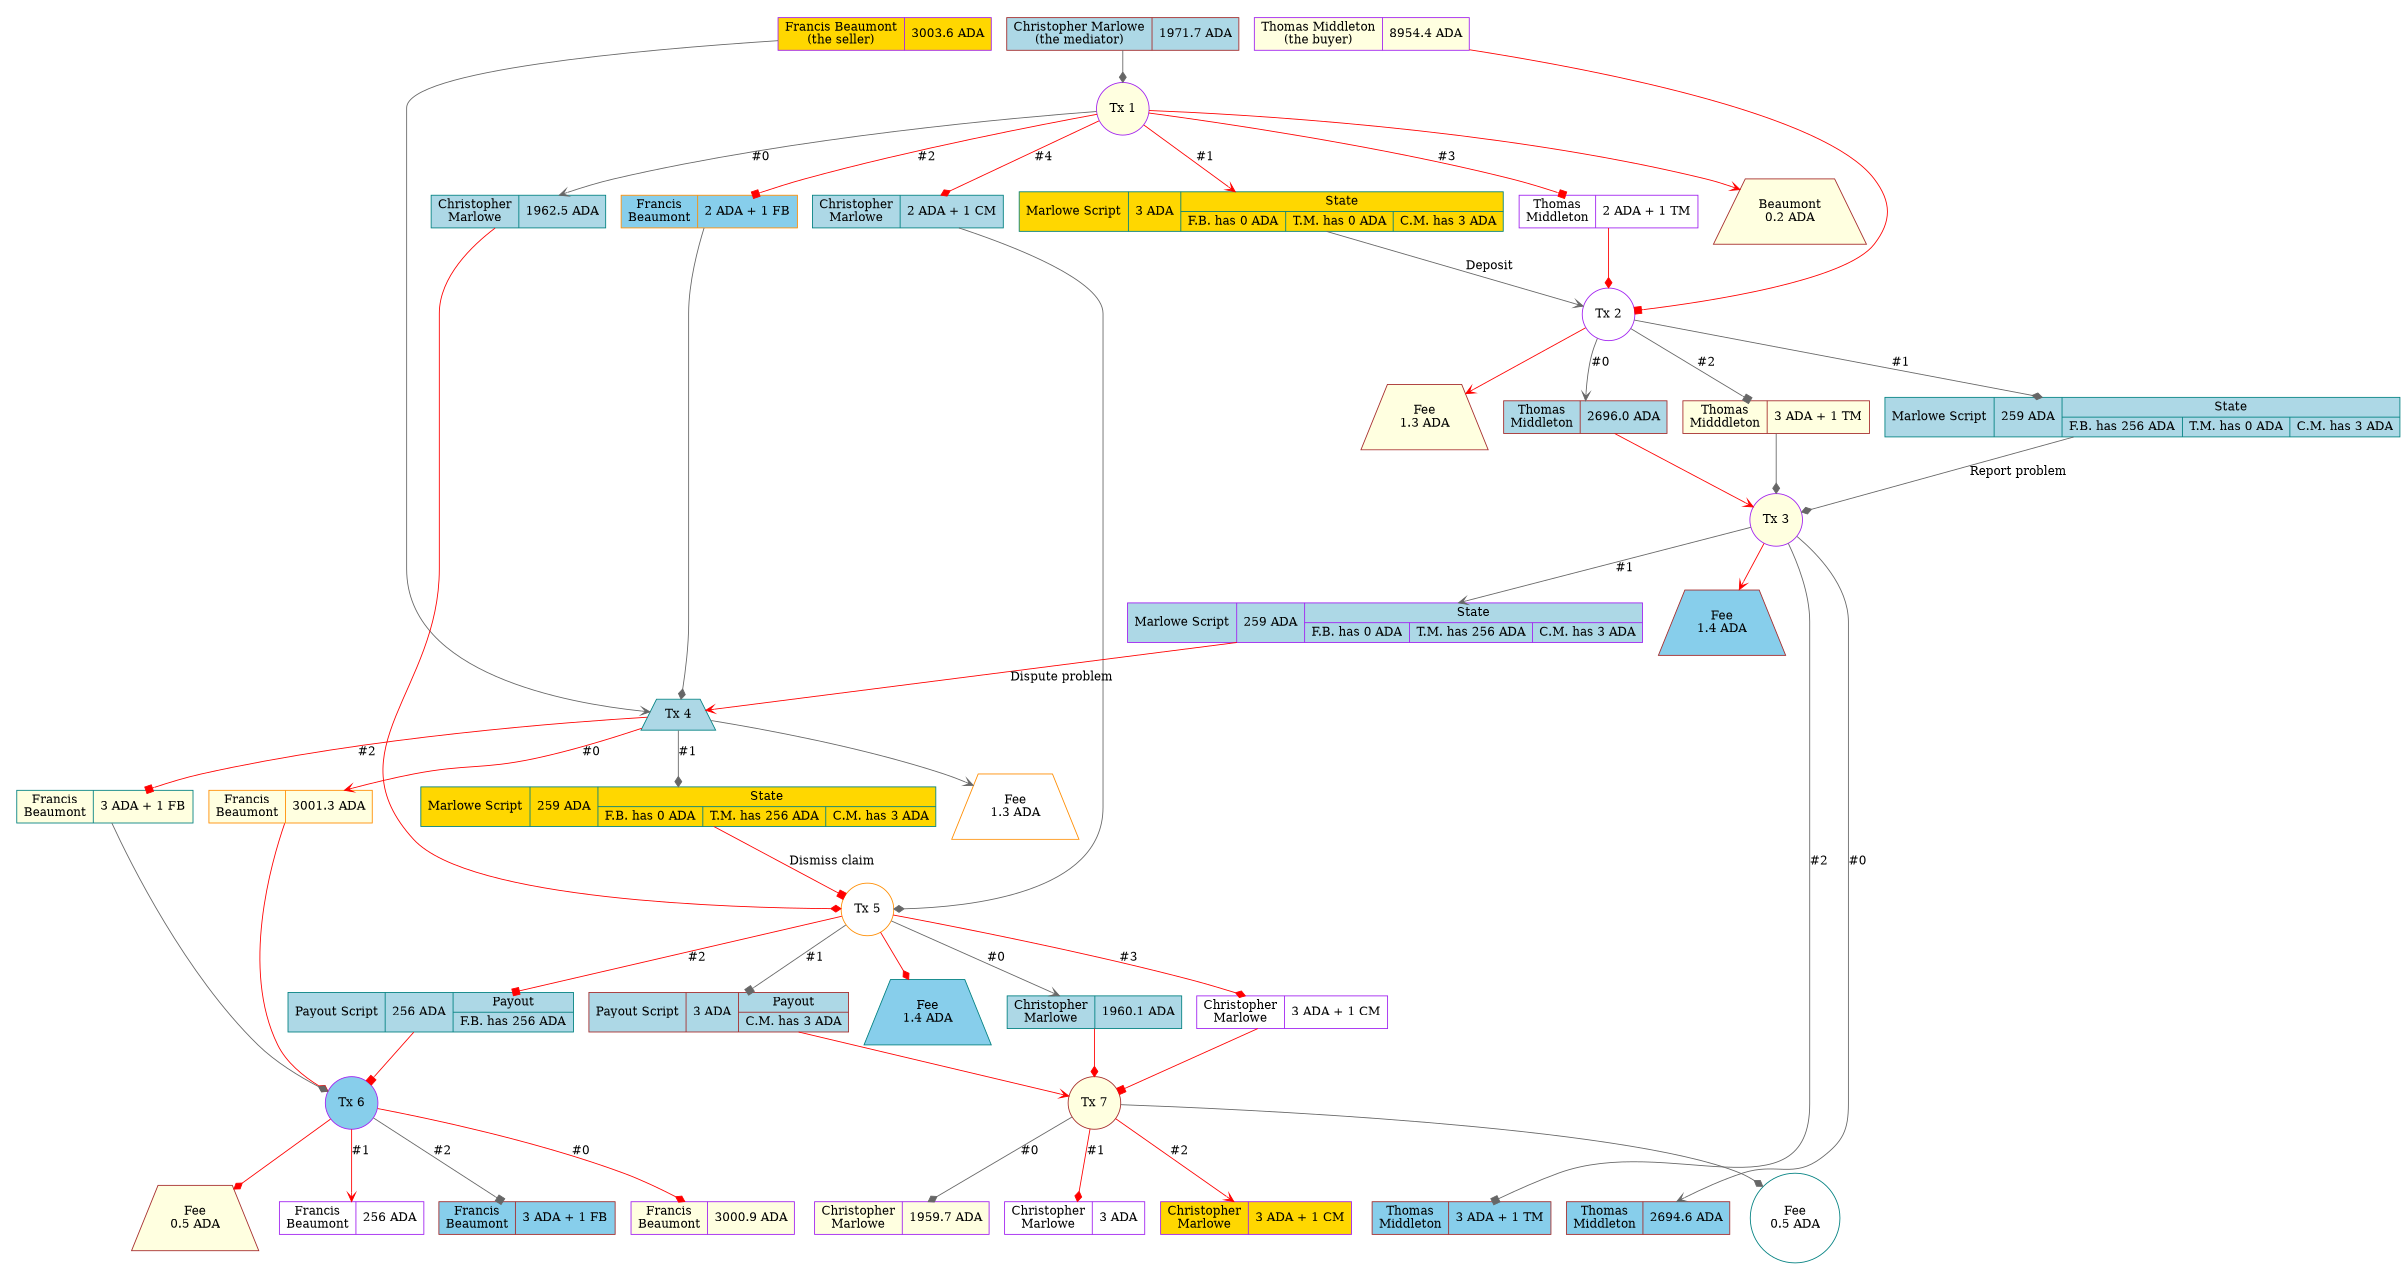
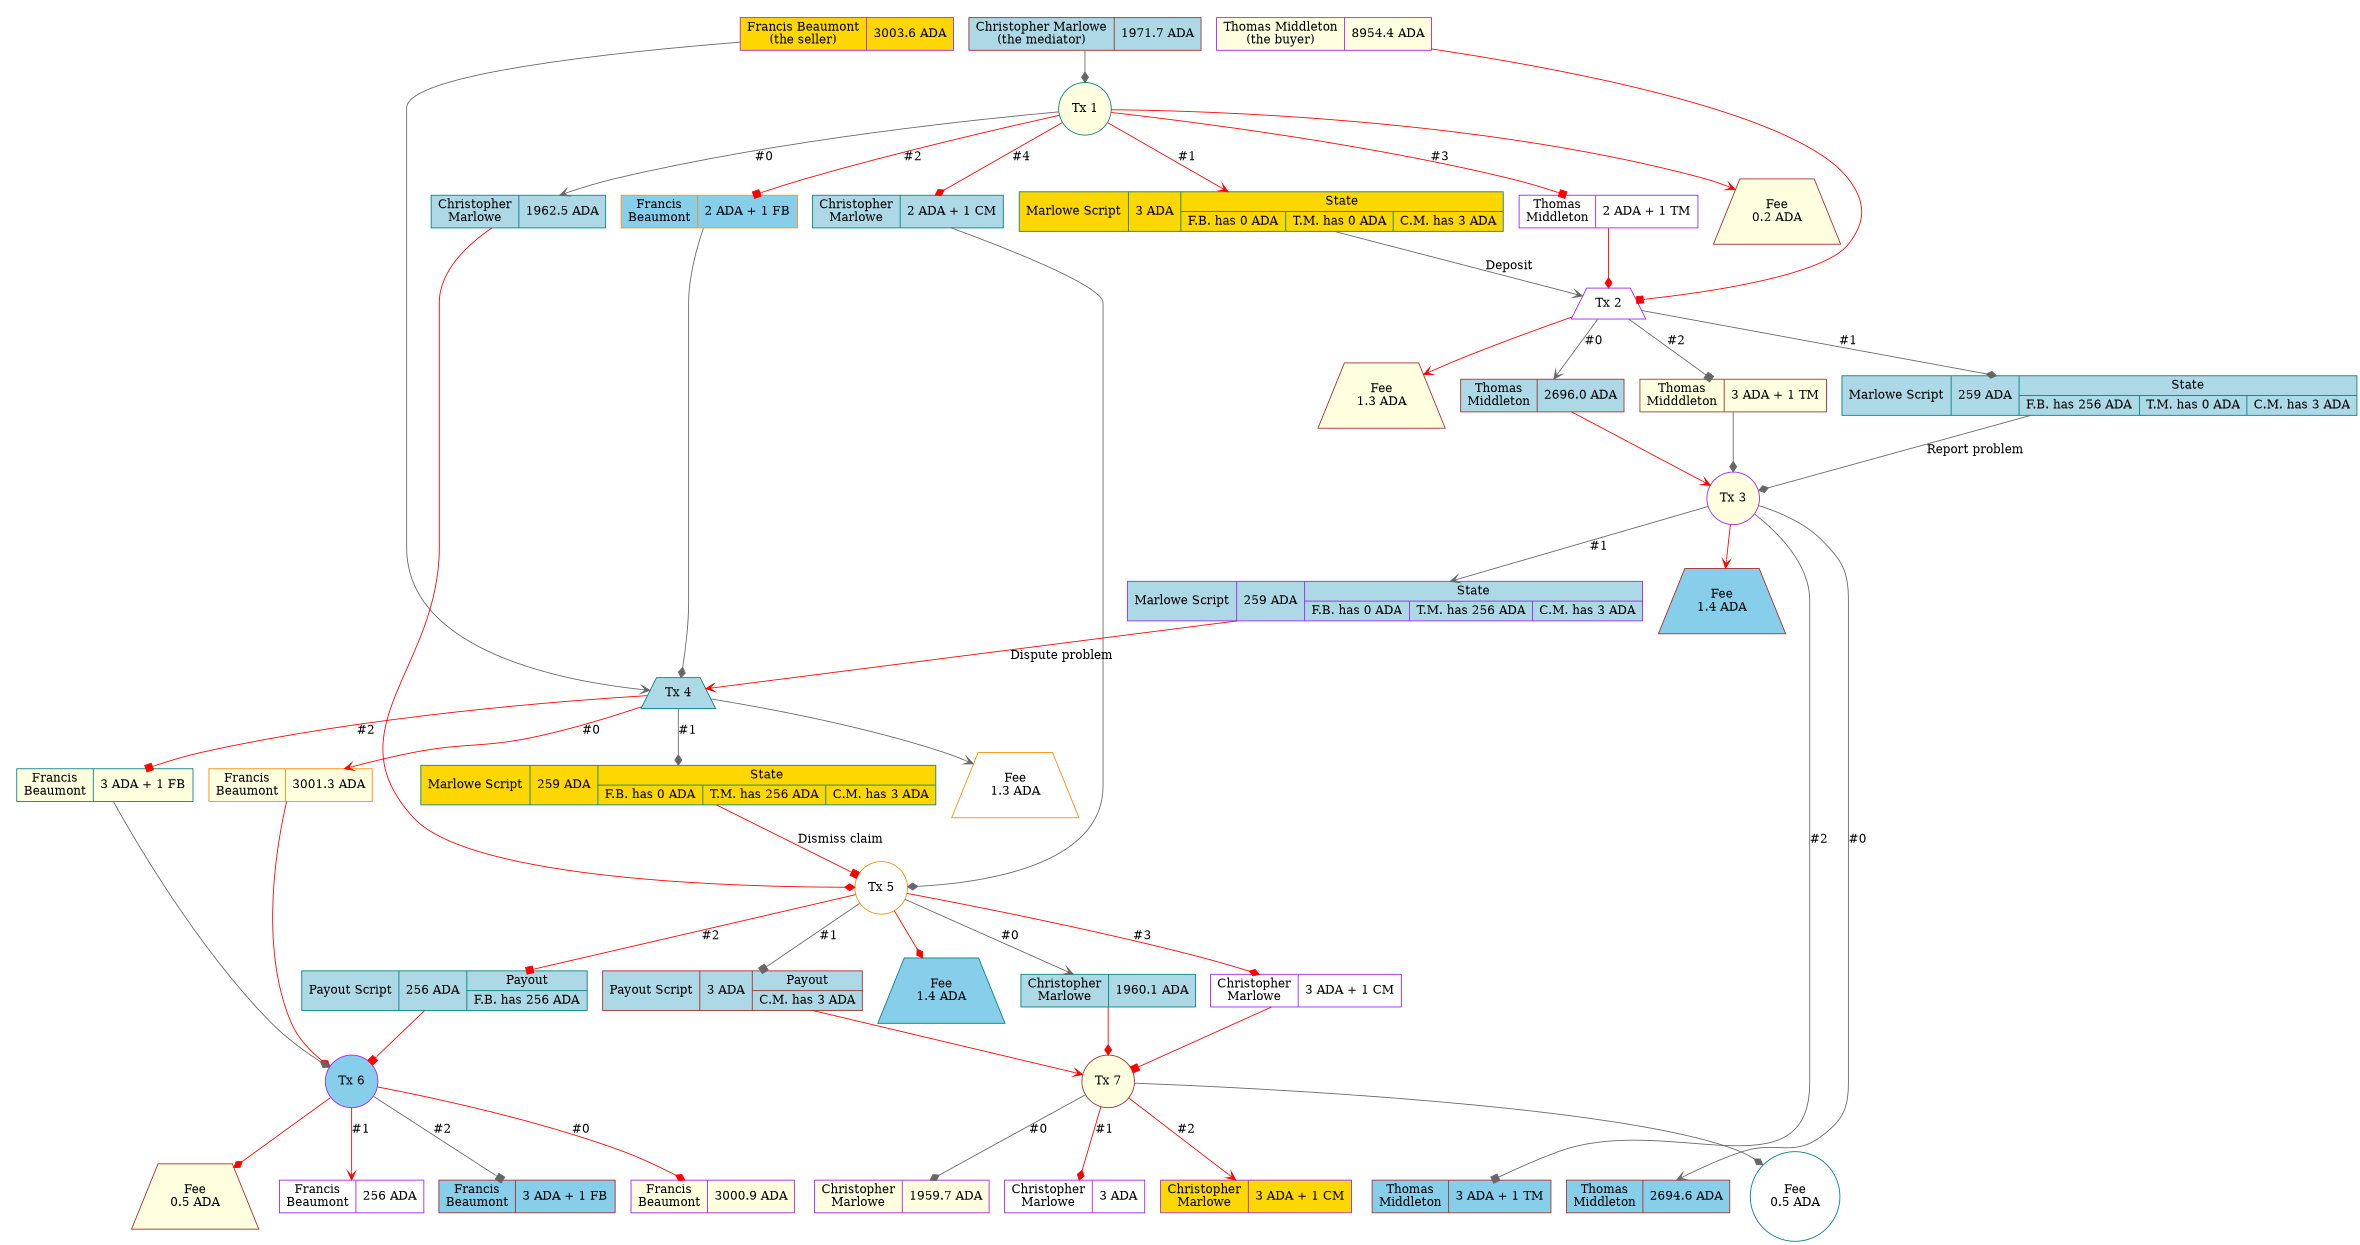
node "Tx 1": color purple -> teal
node "Beaumont 0.2 ADA": label "Beaumont 0.2 ADA" -> "Fee 0.2 ADA"
node "Tx 2": shape circle -> trapezium
